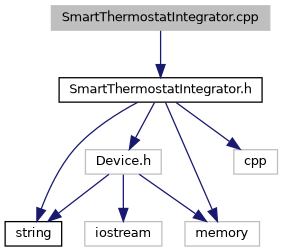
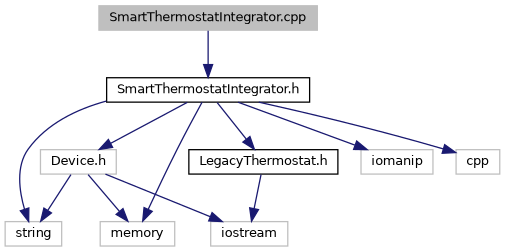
node "LegacyThermostat.h": added
node "iomanip": added
node "string": color black -> grey75
